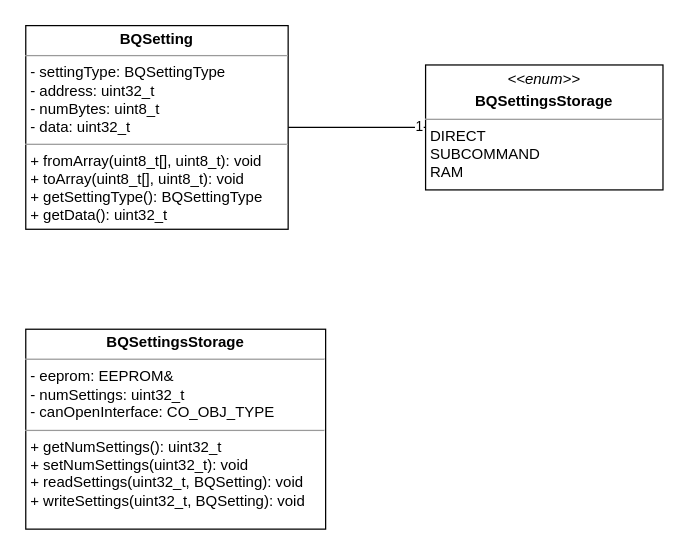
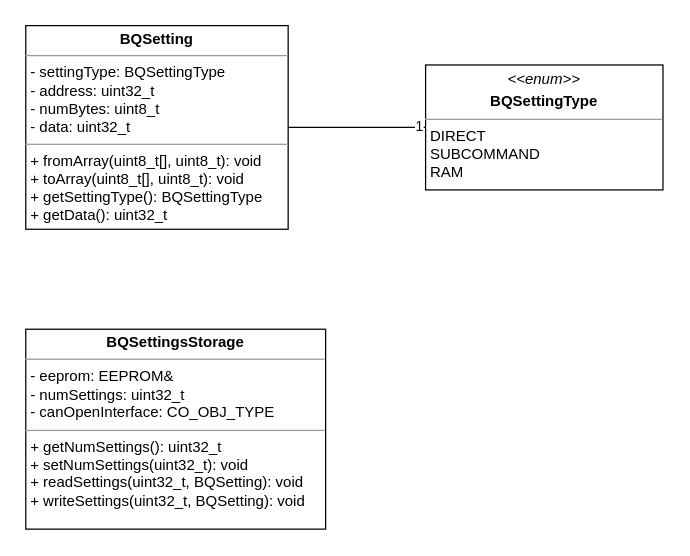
node "<<enum>> BQSettingsStorage DIRECT SUBCOMMAND RAM": label "<<enum>> BQSettingsStorage DIRECT SUBCOMMAND RAM" -> "<<enum>> BQSettingType DIRECT SUBCOMMAND RAM"
